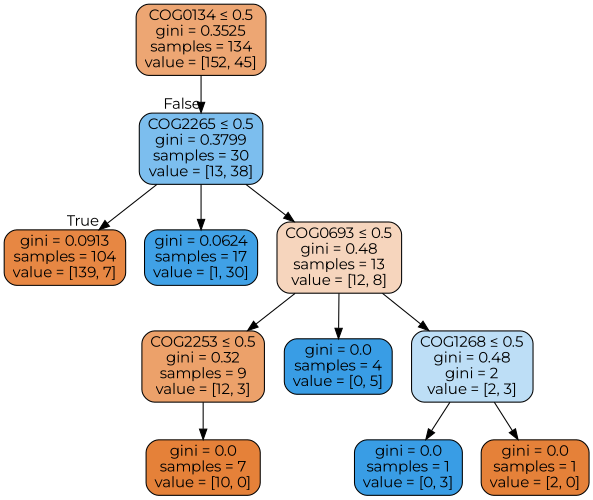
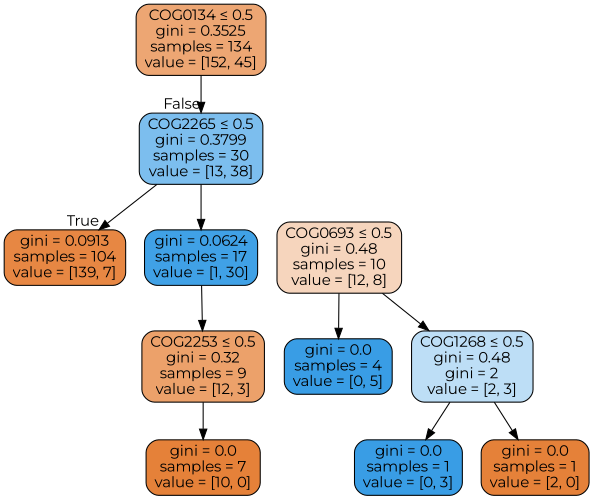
edge "COG2265 ≤ 0.5" -> "COG0693 ≤ 0.5": removed
node "COG0693 ≤ 0.5": text "samples = 13" -> "samples = 10"
edge "COG0693 ≤ 0.5" -> "COG2253 ≤ 0.5": now "gini = 0.0624" -> "COG2253 ≤ 0.5"
